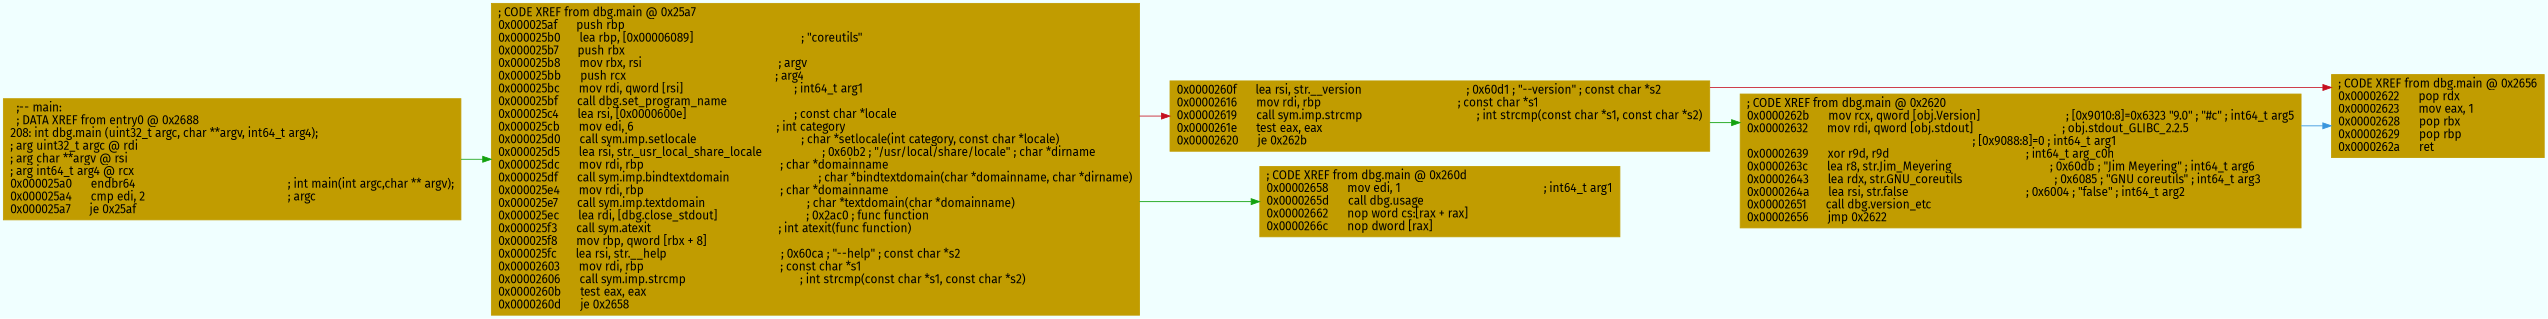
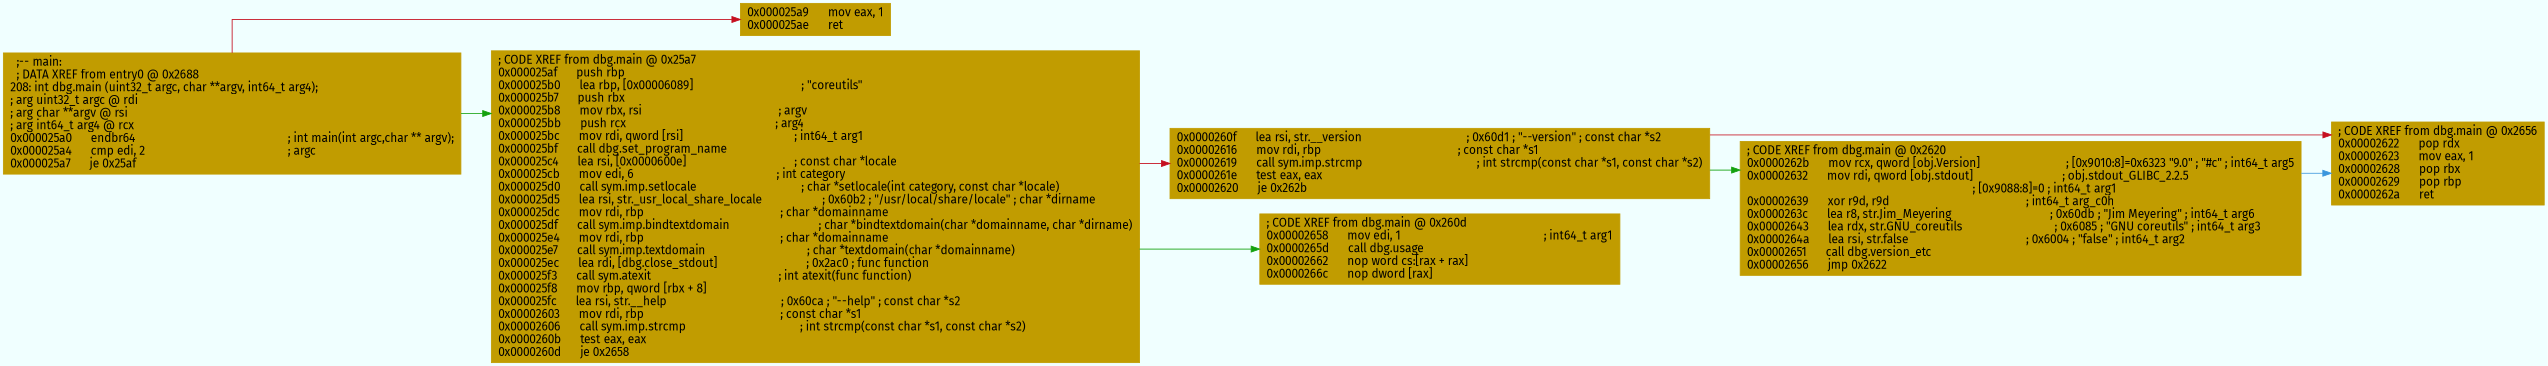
node "0x000025a9      mov eax, 1 0x000025ae      ret": added
